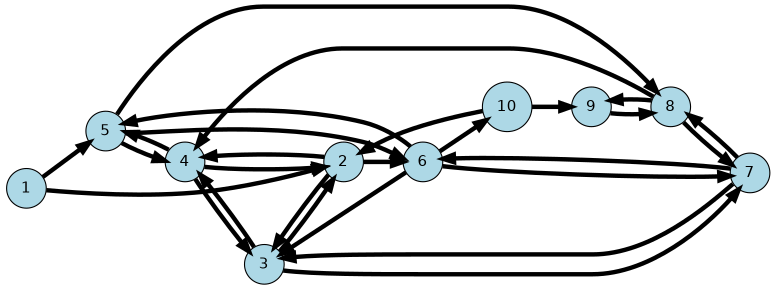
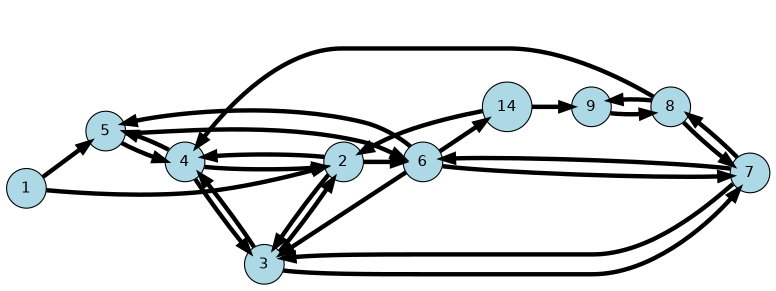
edge "5" -> "8": removed
node "10": label "10" -> "14"
